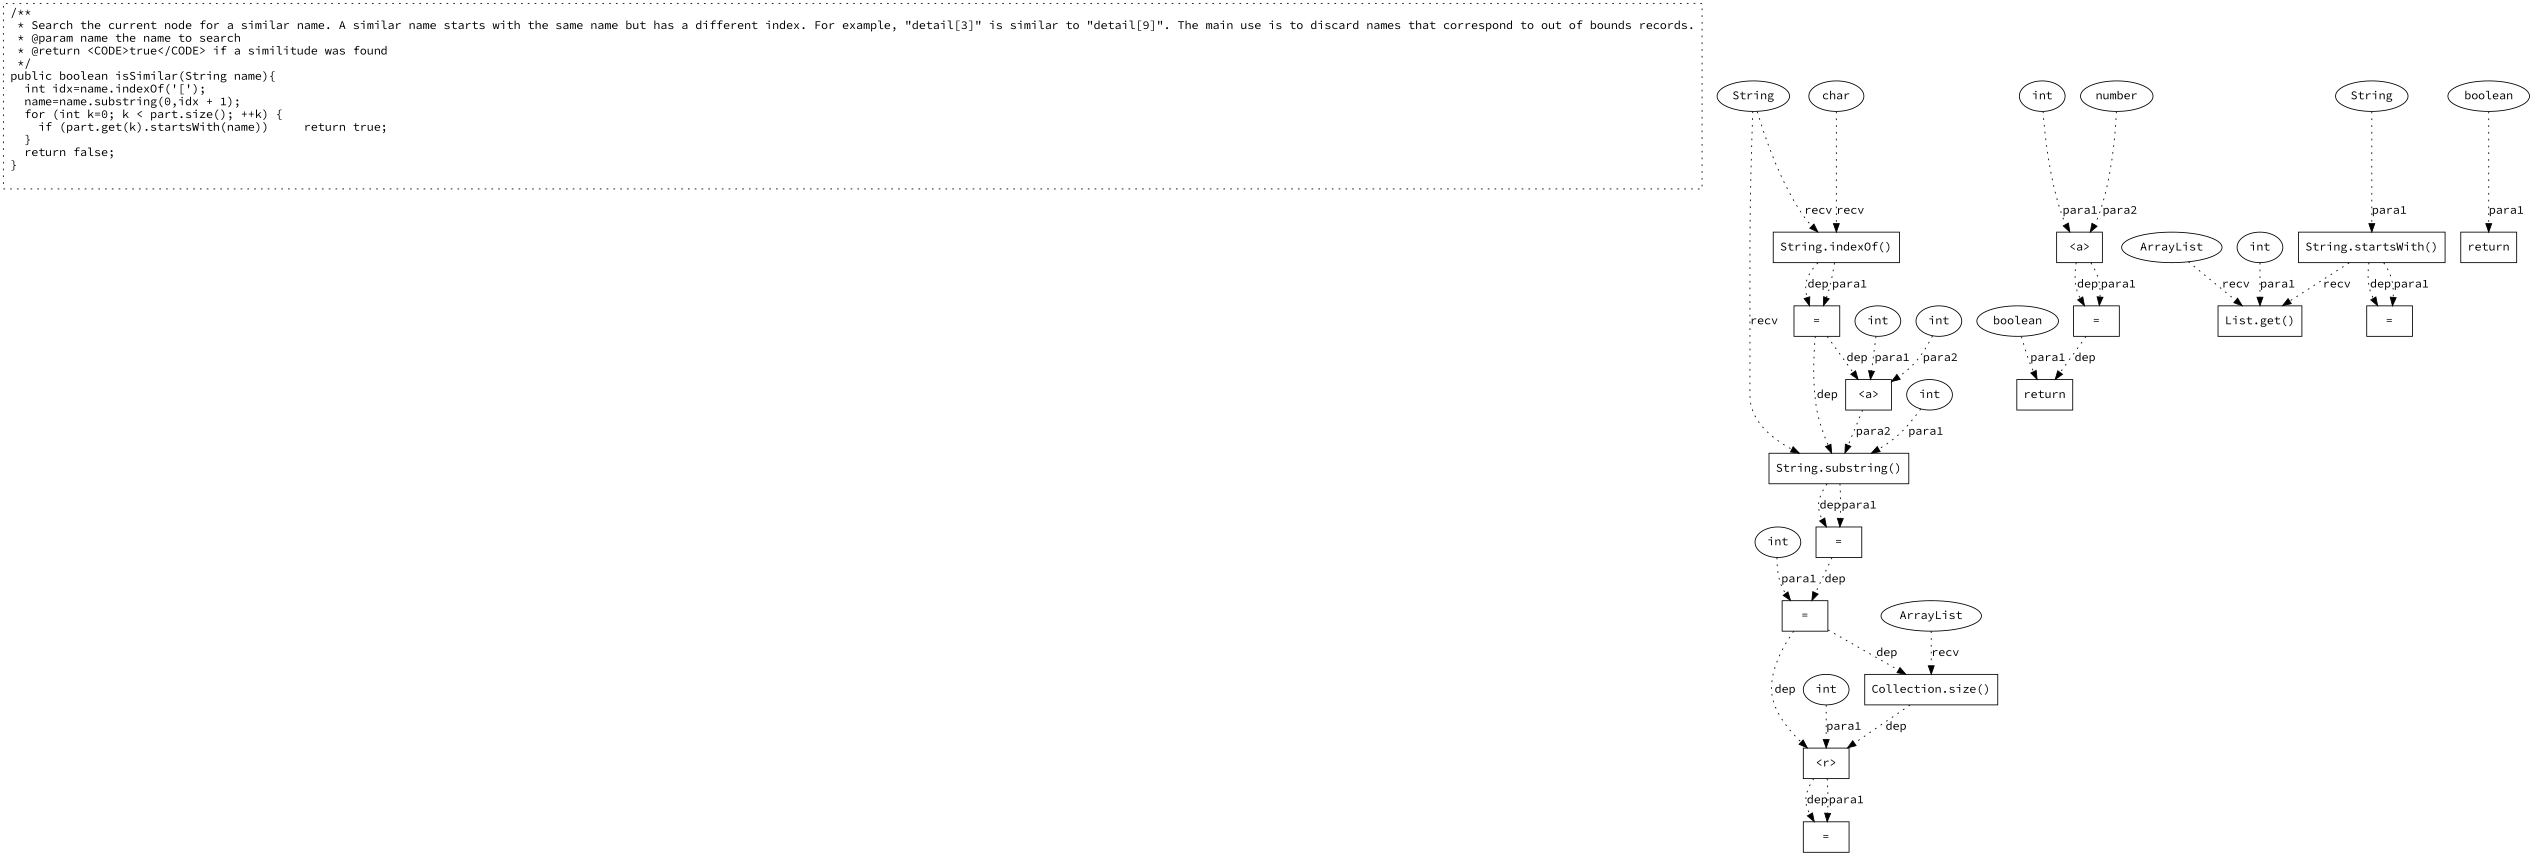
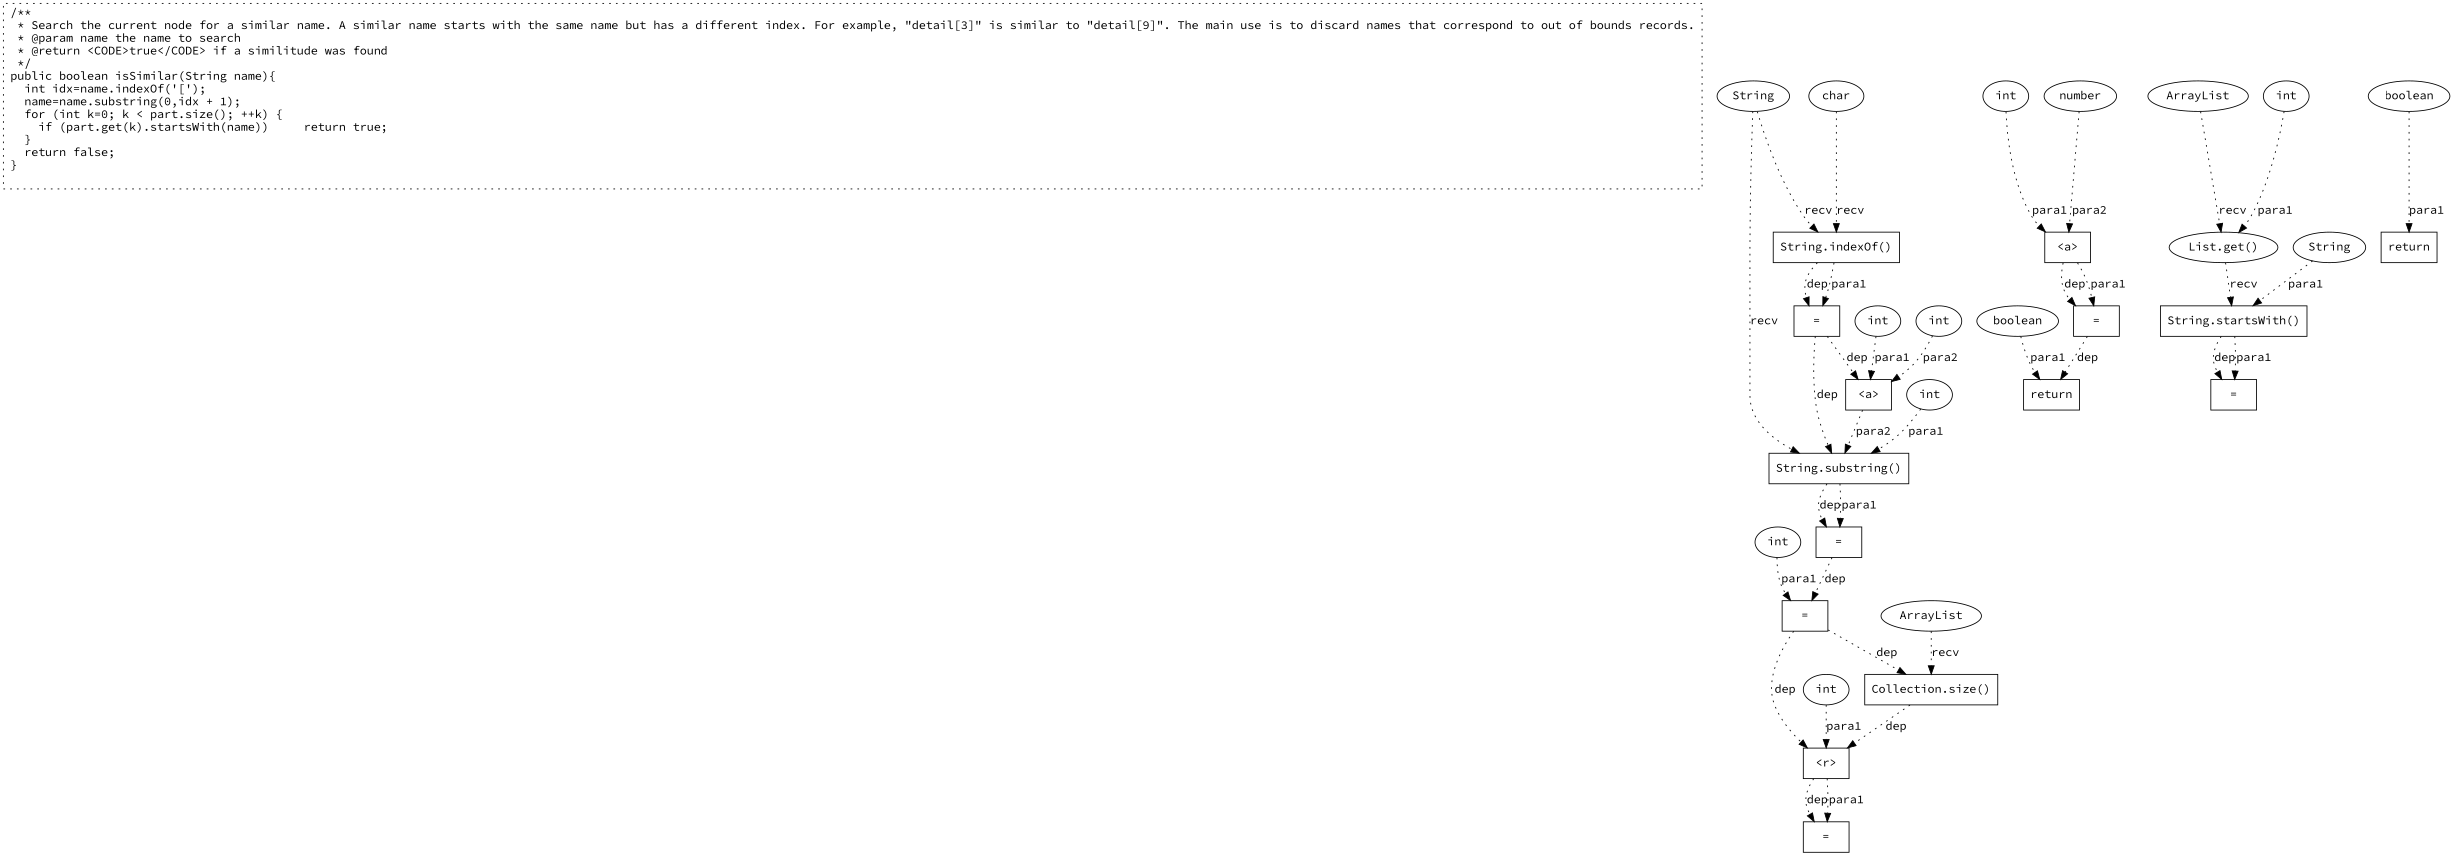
edge "String.startsWith()" -> "List.get()": reversed
node "List.get()": shape box -> ellipse
